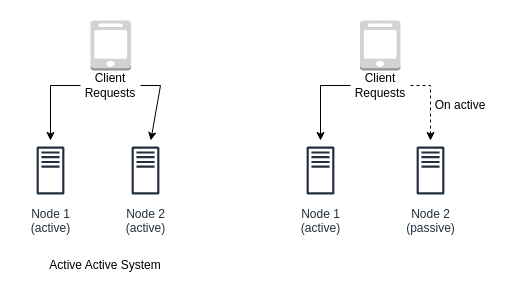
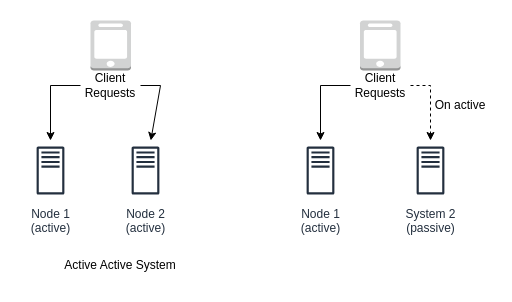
node "Node 2 (passive)": label "Node 2 (passive)" -> "System 2 (passive)"
node "Active Active System": moved (106, 266) -> (121, 266)
